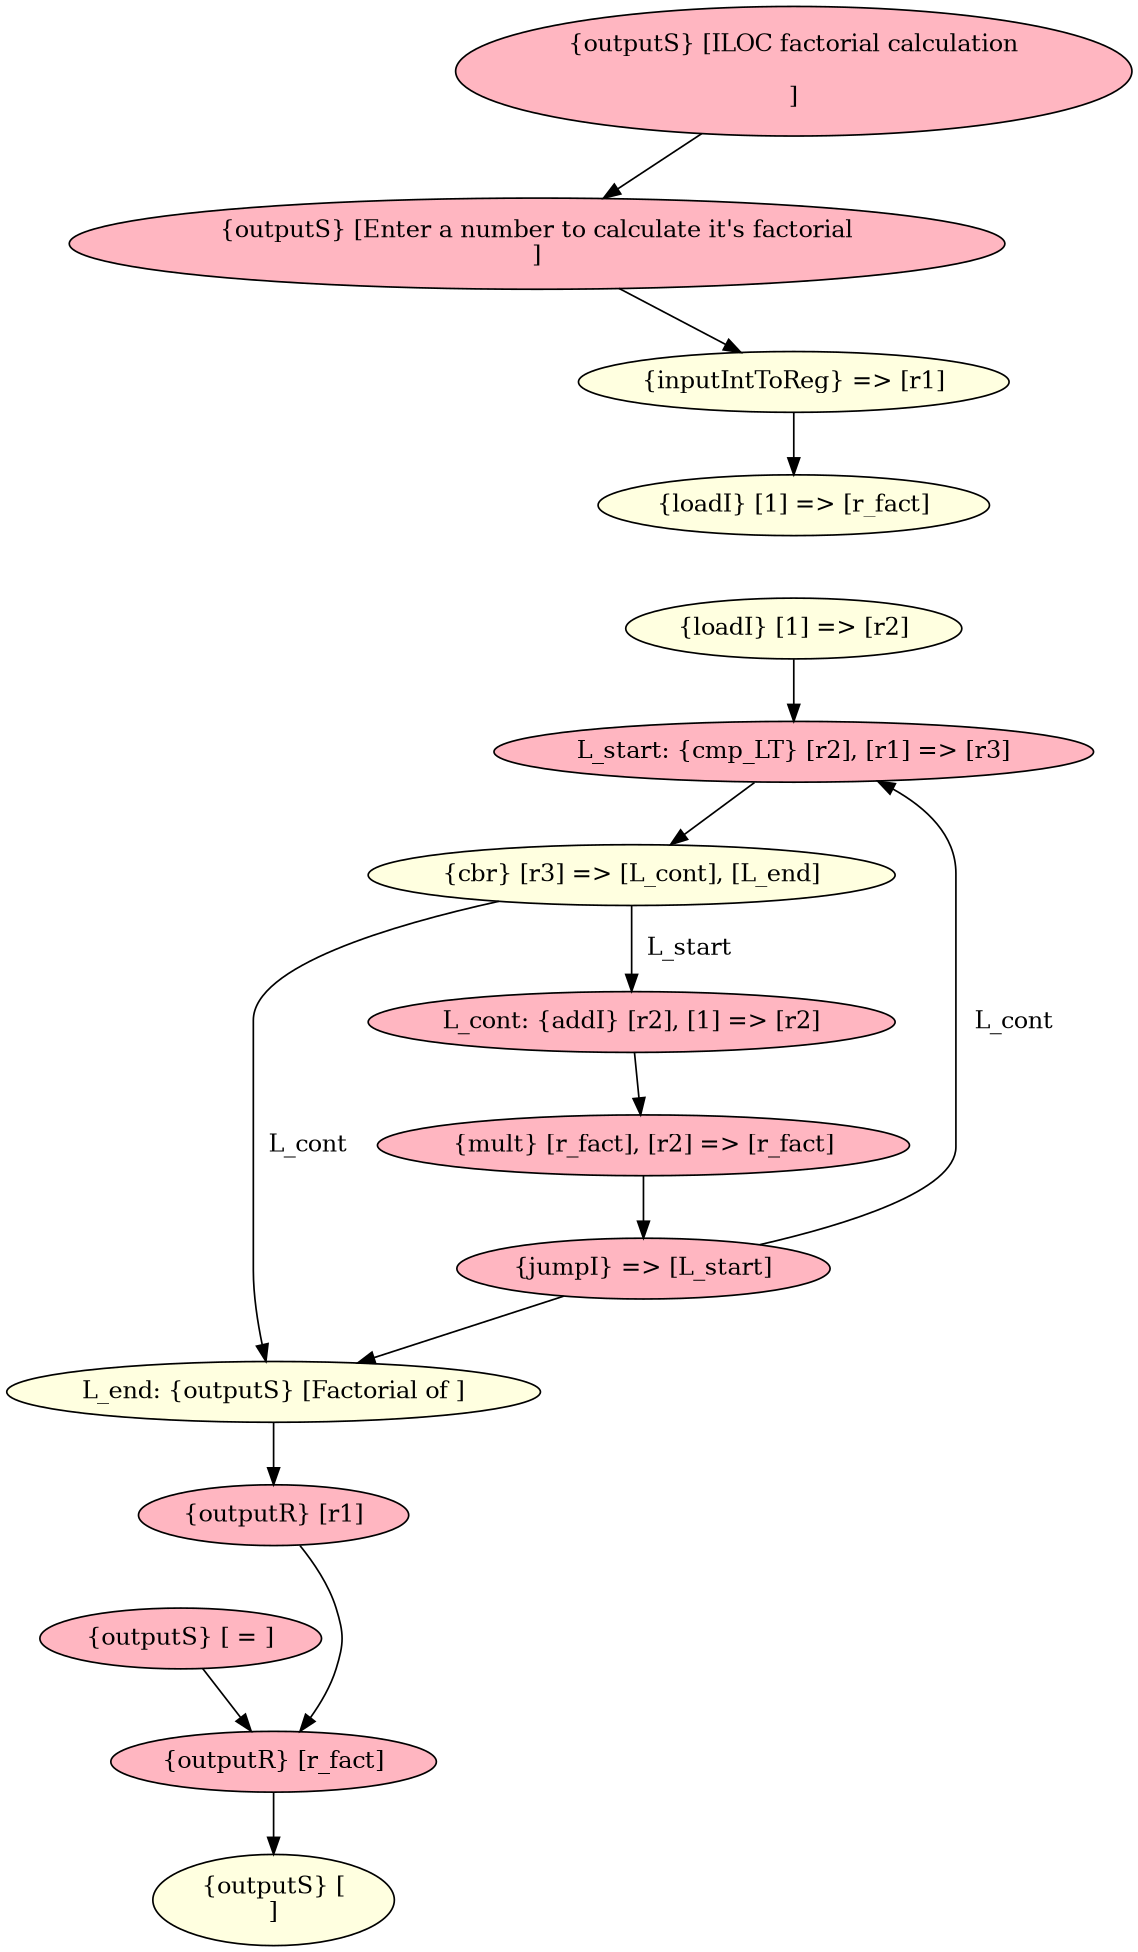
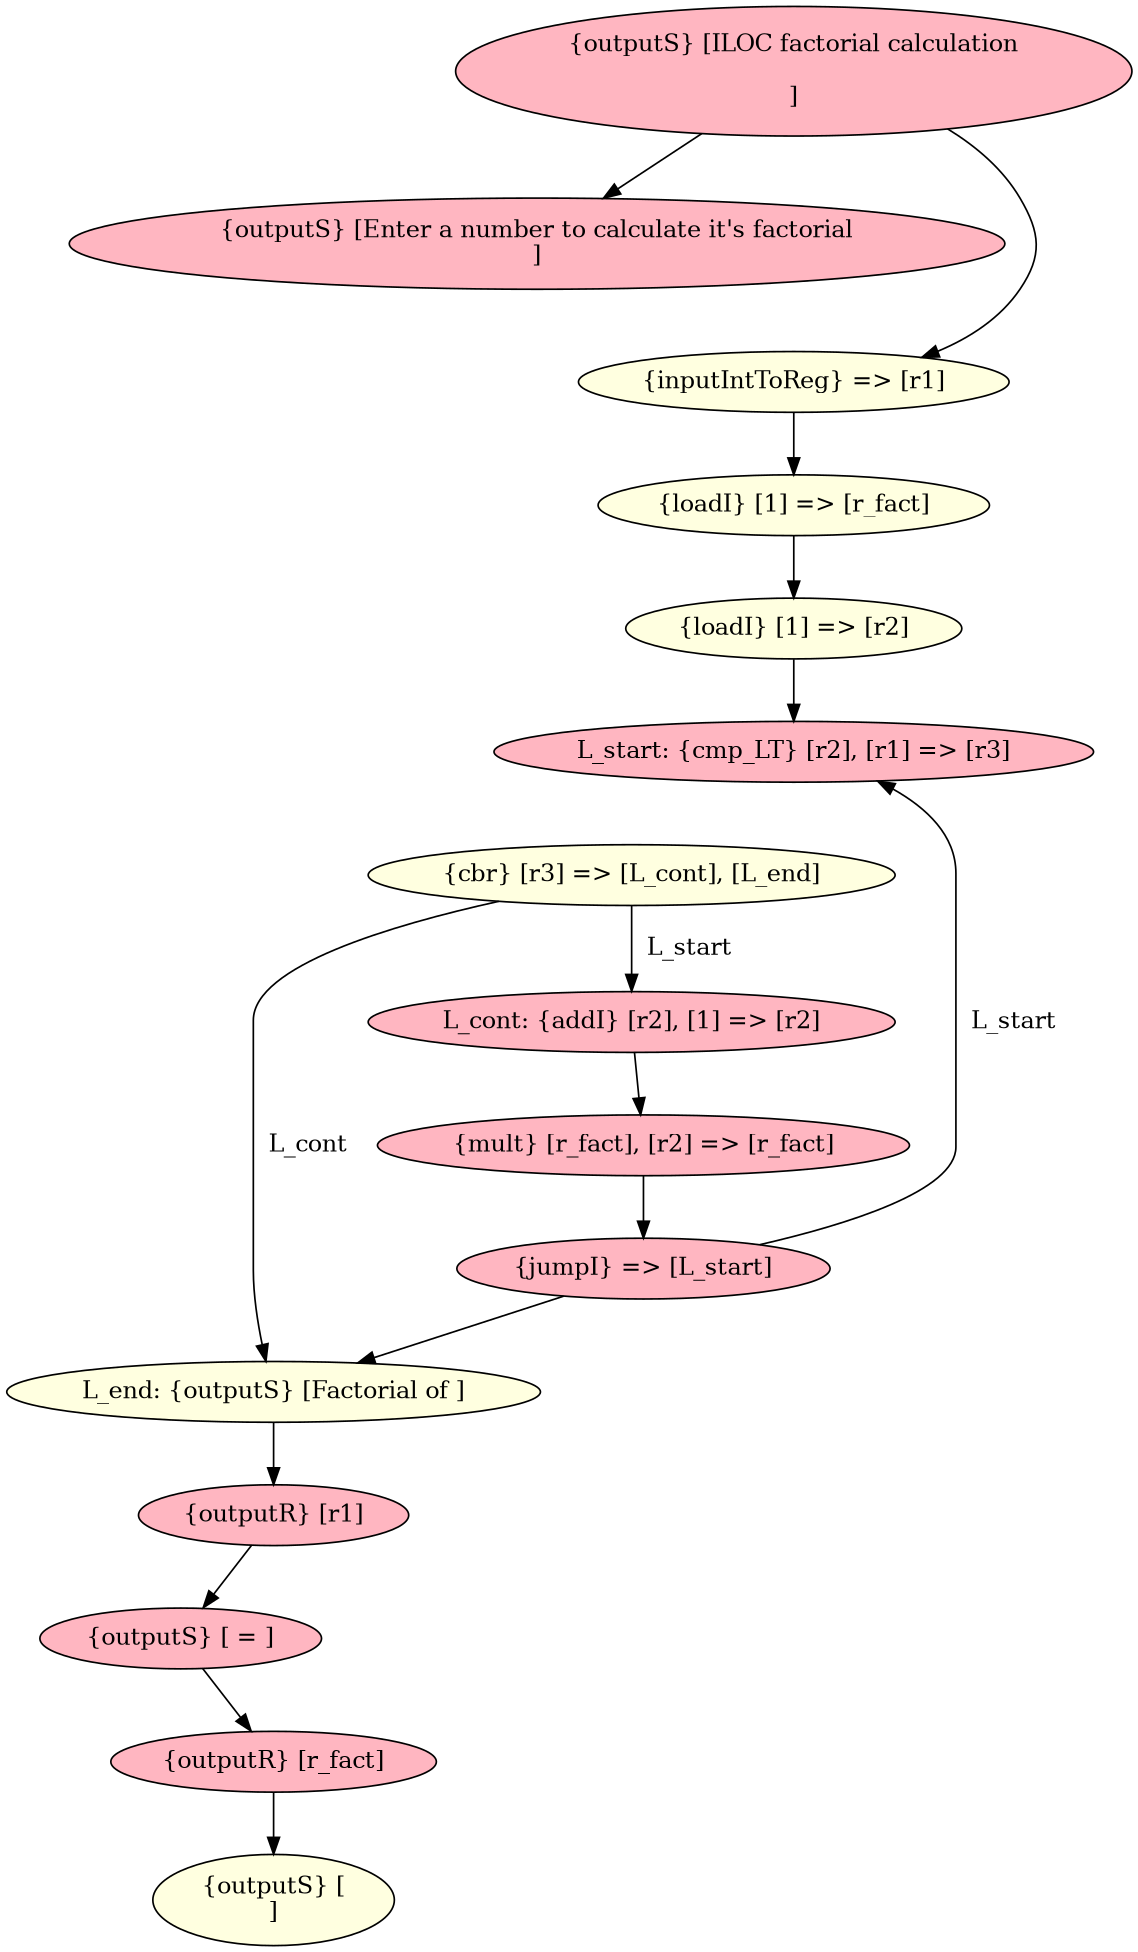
edge "{outputS} [Enter a number to calculate it's factorial ]" -> "{inputIntToReg} => [r1]": now "{outputS} [ILOC factorial calculation ]" -> "{inputIntToReg} => [r1]"
edge "{loadI} [1] => [r_fact]" -> "{loadI} [1] => [r2]": added
edge "L_start: {cmp_LT} [r2], [r1] => [r3]" -> "{cbr} [r3] => [L_cont], [L_end]": removed
edge "{jumpI} => [L_start]" -> "L_start: {cmp_LT} [r2], [r1] => [r3]": label "  L_cont" -> "  L_start"
edge "{outputR} [r1]" -> "{outputR} [r_fact]": now "{outputR} [r1]" -> "{outputS} [ = ]"
